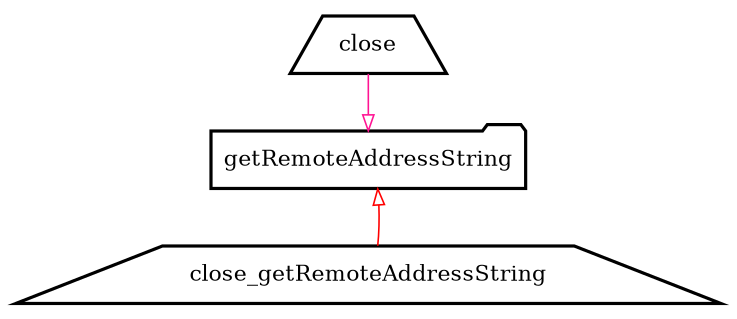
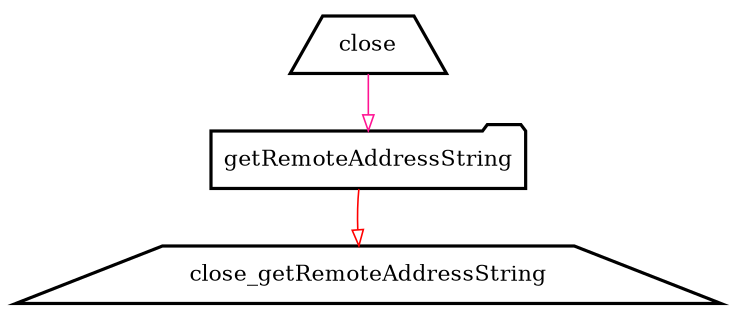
edge "close_getRemoteAddressString" -> "getRemoteAddressString": reversed
